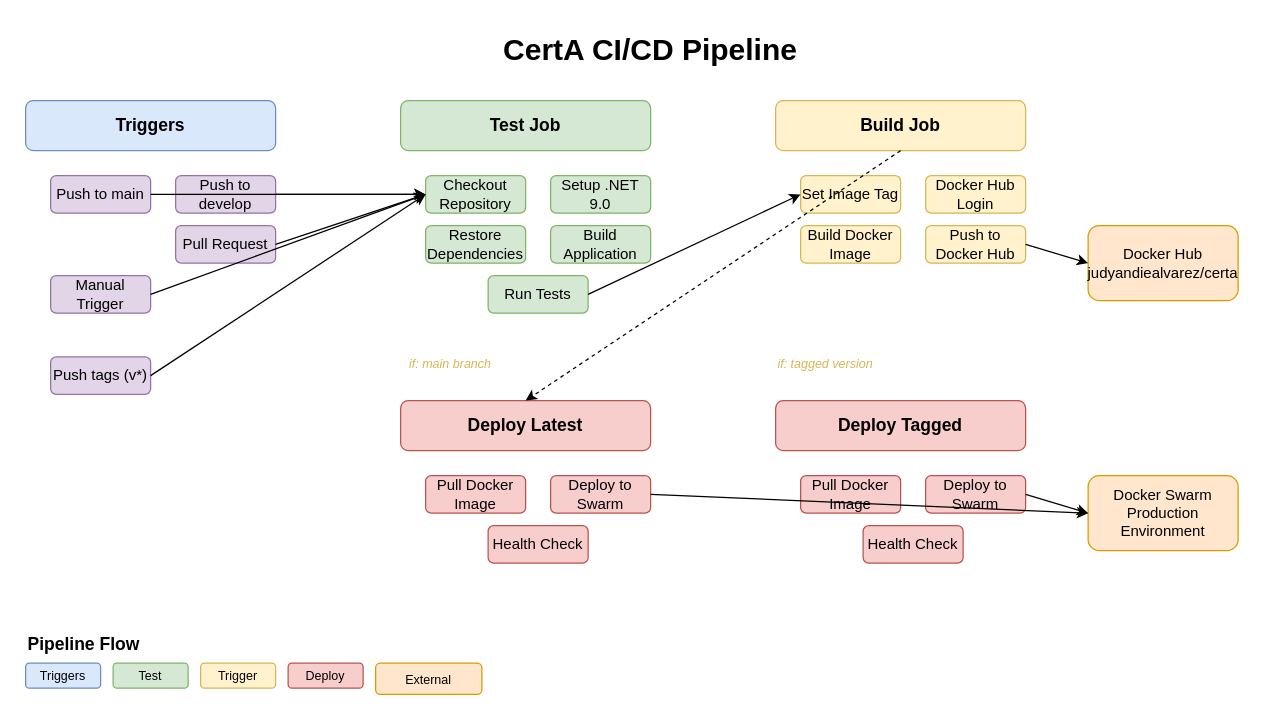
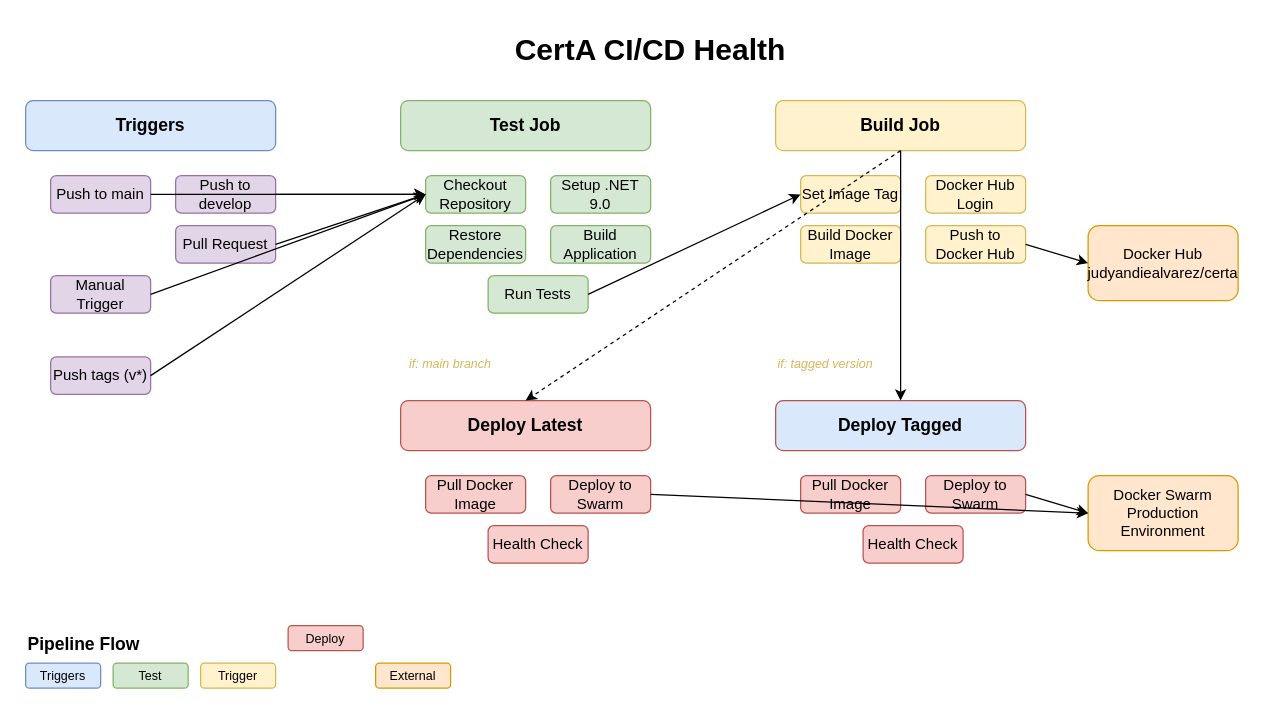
node "CertA CI/CD Pipeline": label "CertA CI/CD Pipeline" -> "CertA CI/CD Health"
edge "Build Job" -> "Deploy Tagged": added
node "Deploy Tagged": fillcolor #f8cecc -> #dae8fc
node "Deploy": moved (326, 676) -> (326, 638)
node "External": size 106x31 -> 75x25
